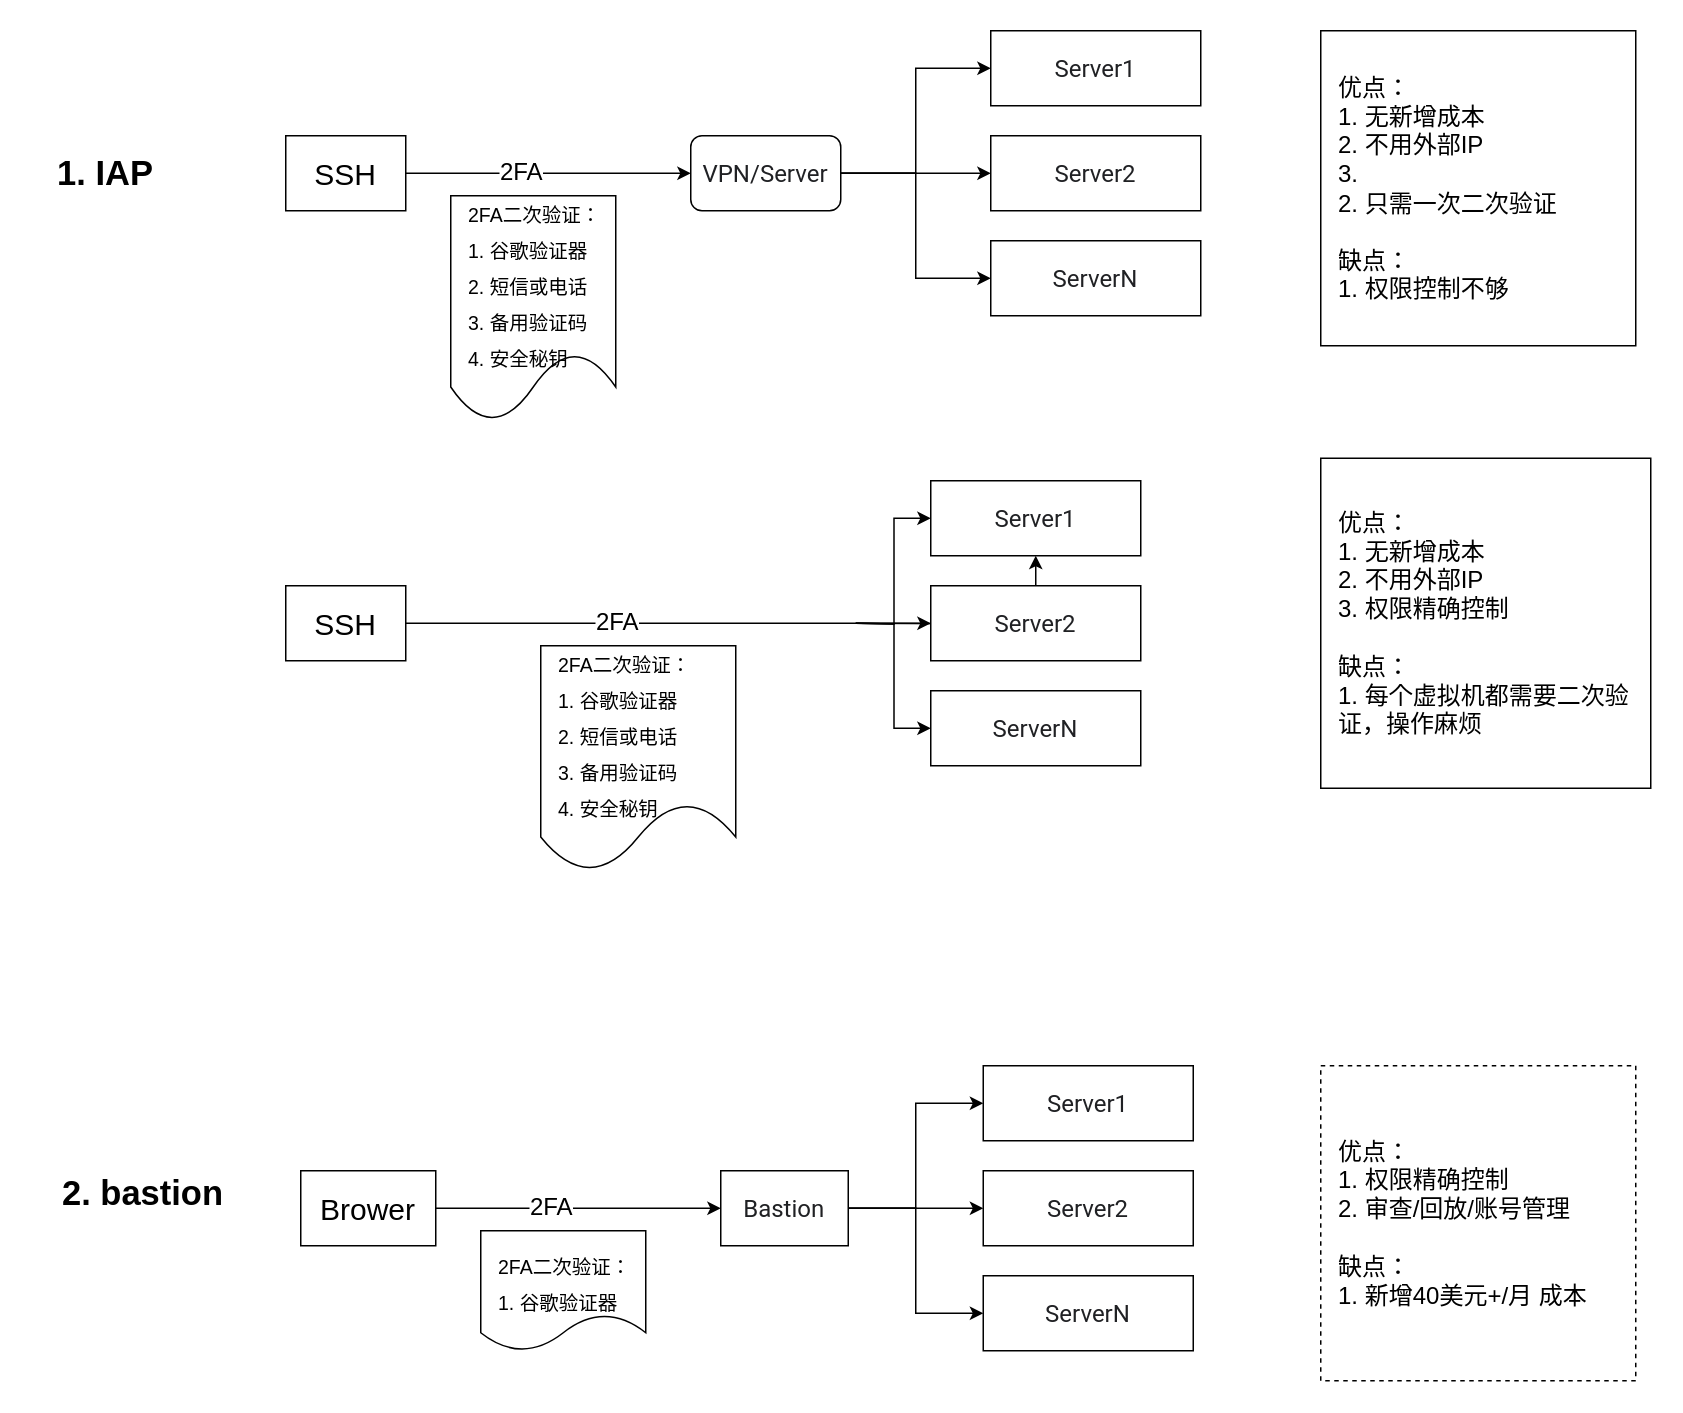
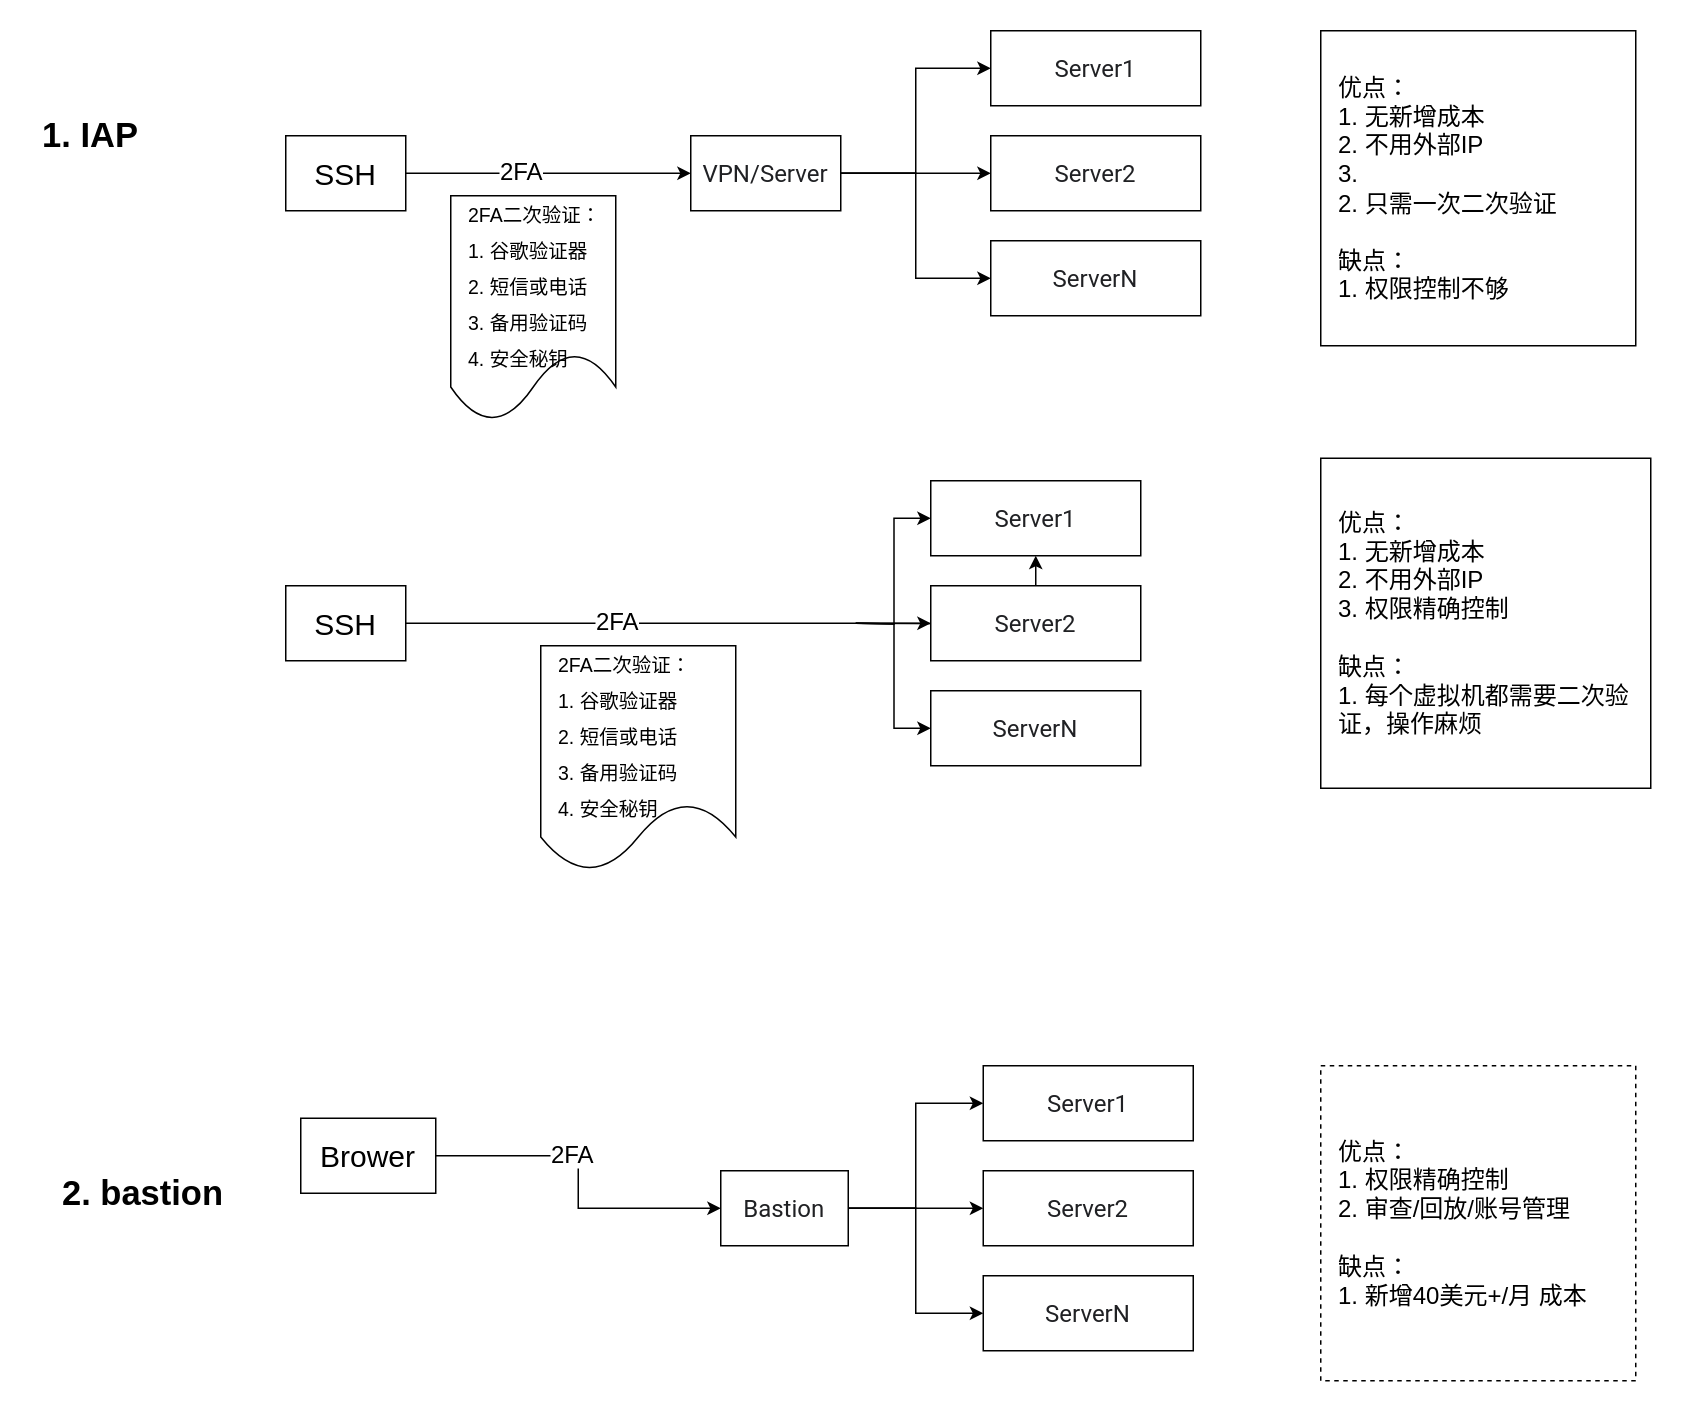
node "1. IAP": moved (106, 173) -> (91, 136)
node "VPN/Server": shape rounded rectangle -> rectangle
node "Brower": moved (368, 1208) -> (368, 1156)
node "2FA二次验证： 1. 谷歌验证器": removed
